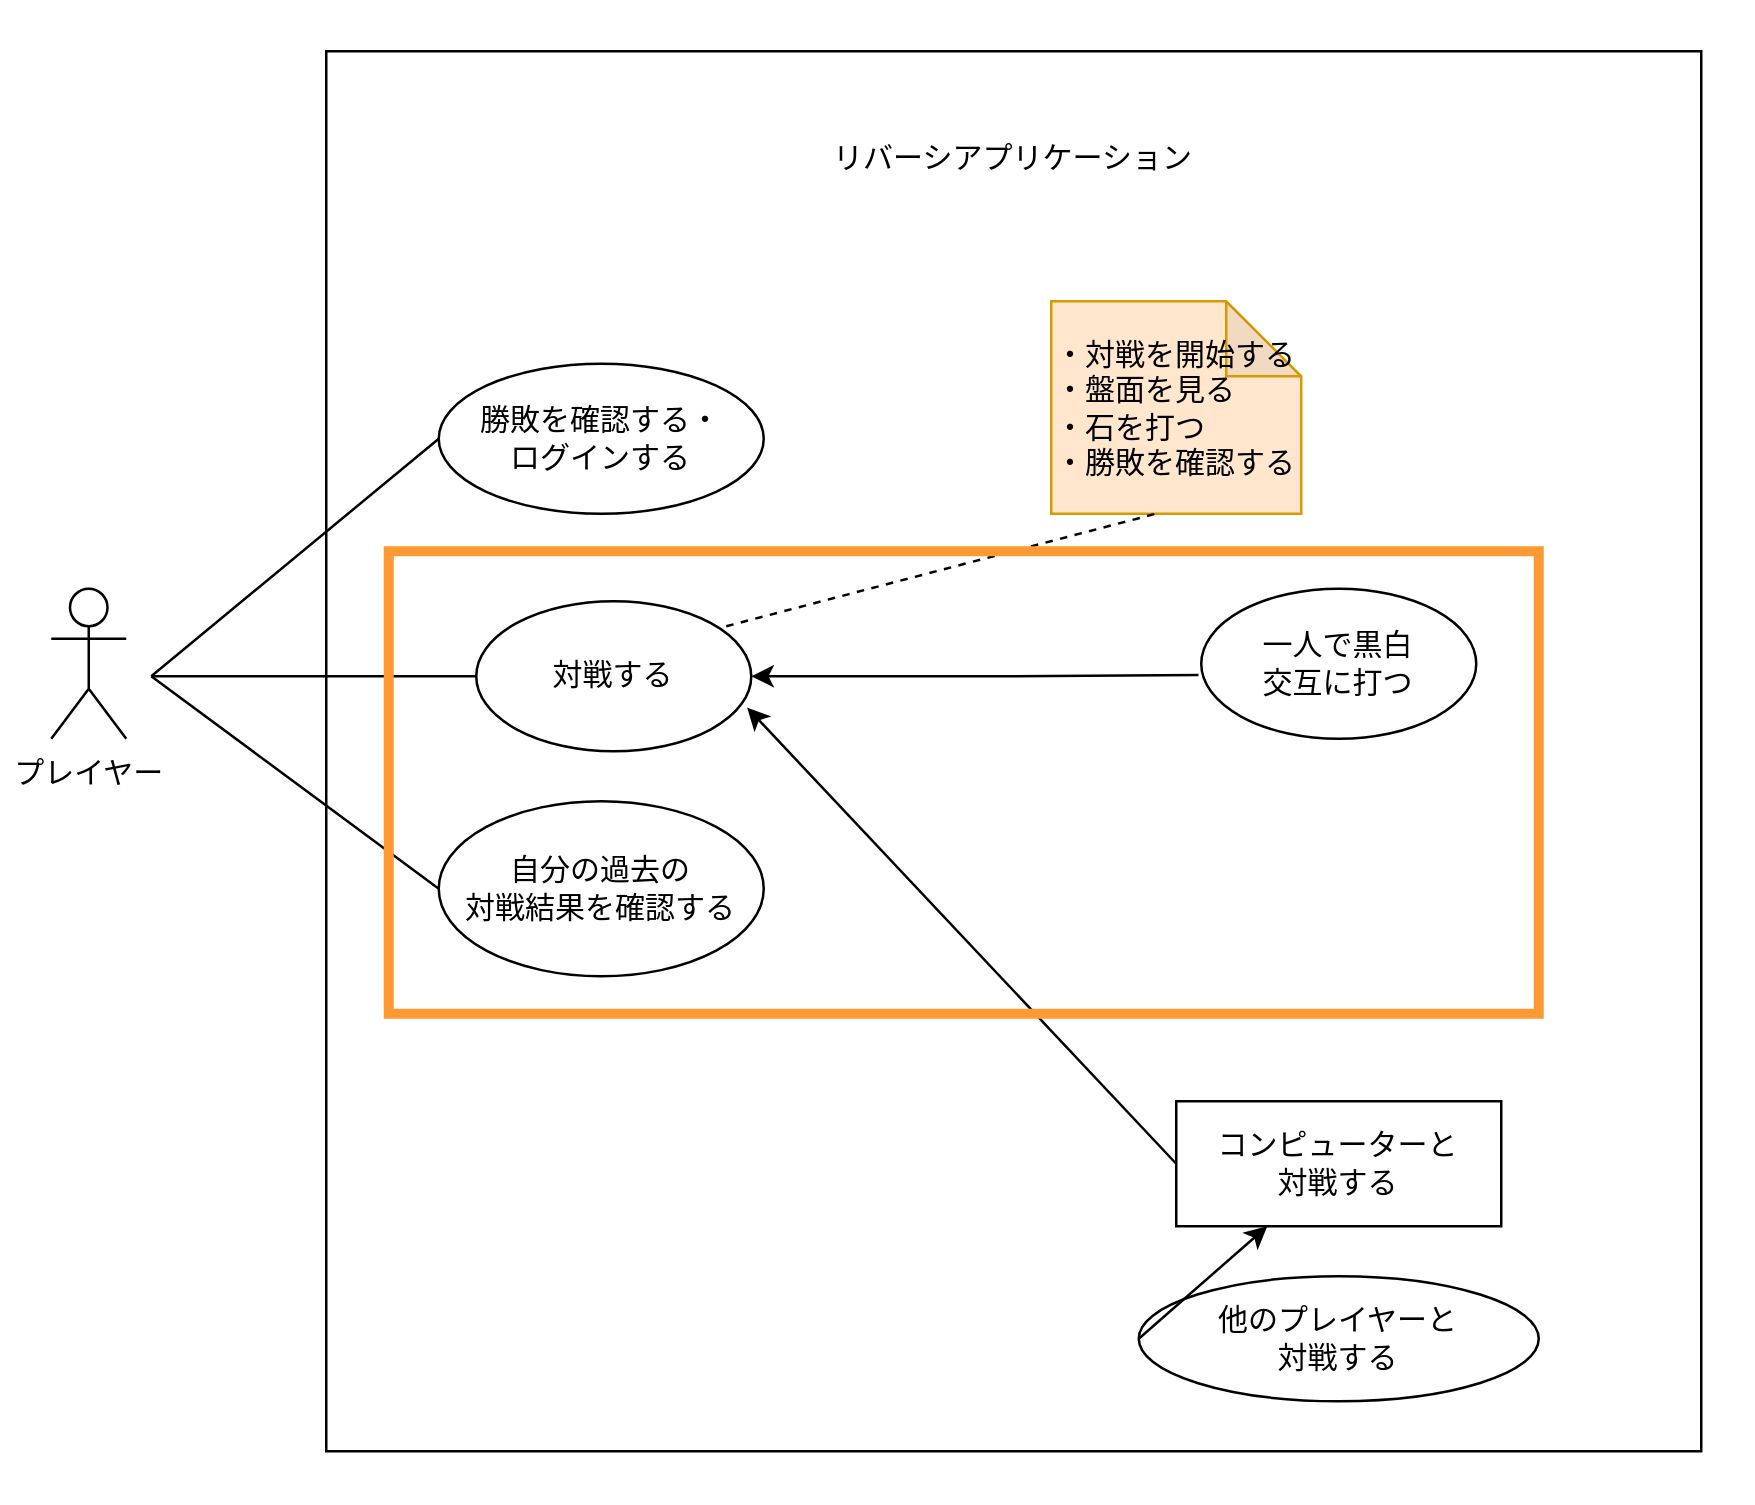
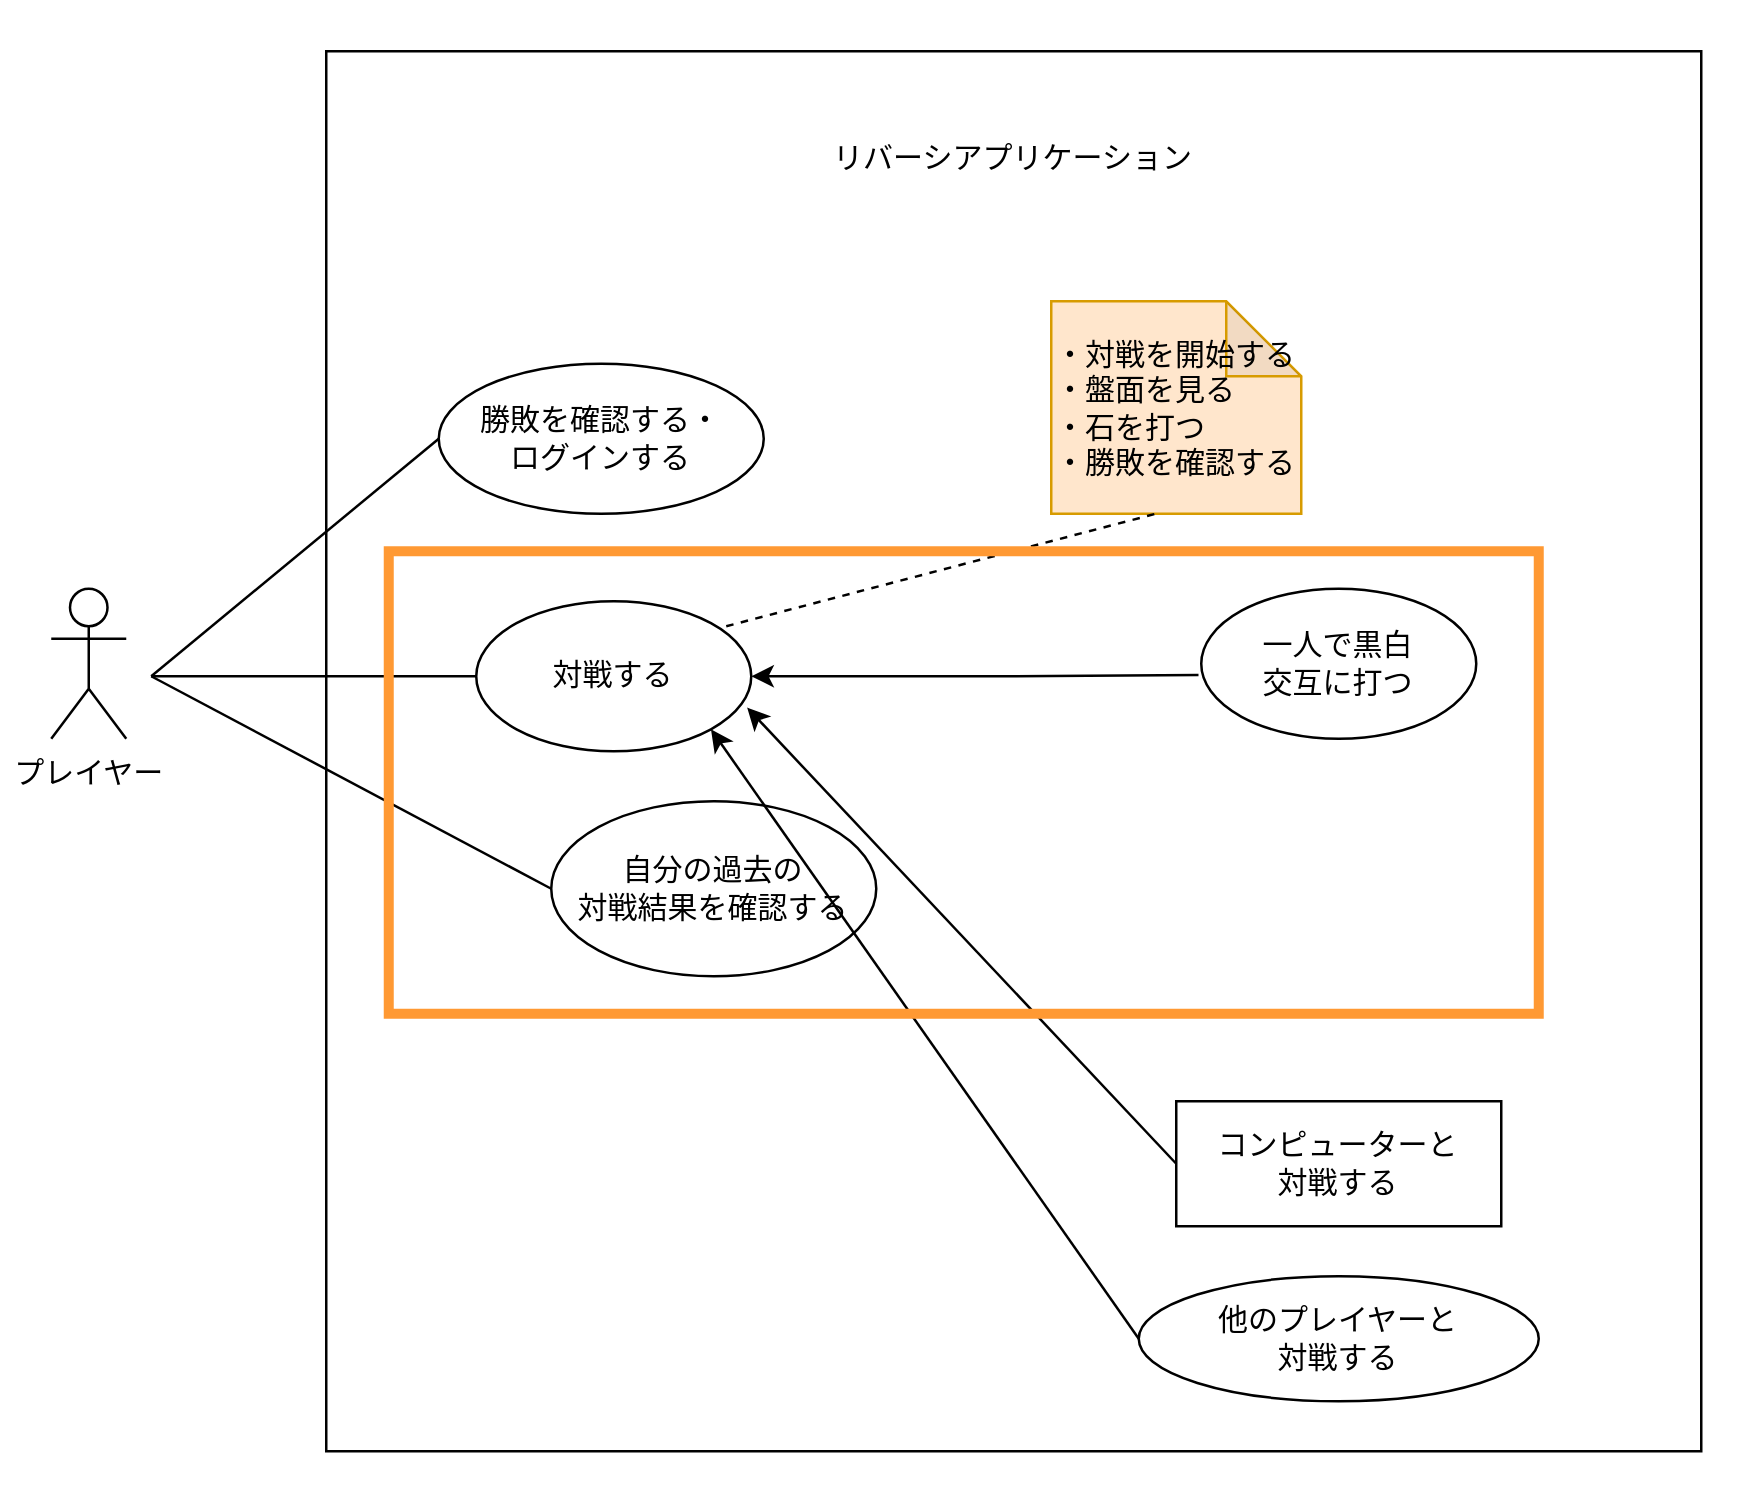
node "自分の過去の 対戦結果を確認する": moved (601, 889) -> (714, 889)
edge "他のプレイヤーと 対戦する" -> "コンピューターと 対戦する": now "他のプレイヤーと 対戦する" -> "対戦する"
